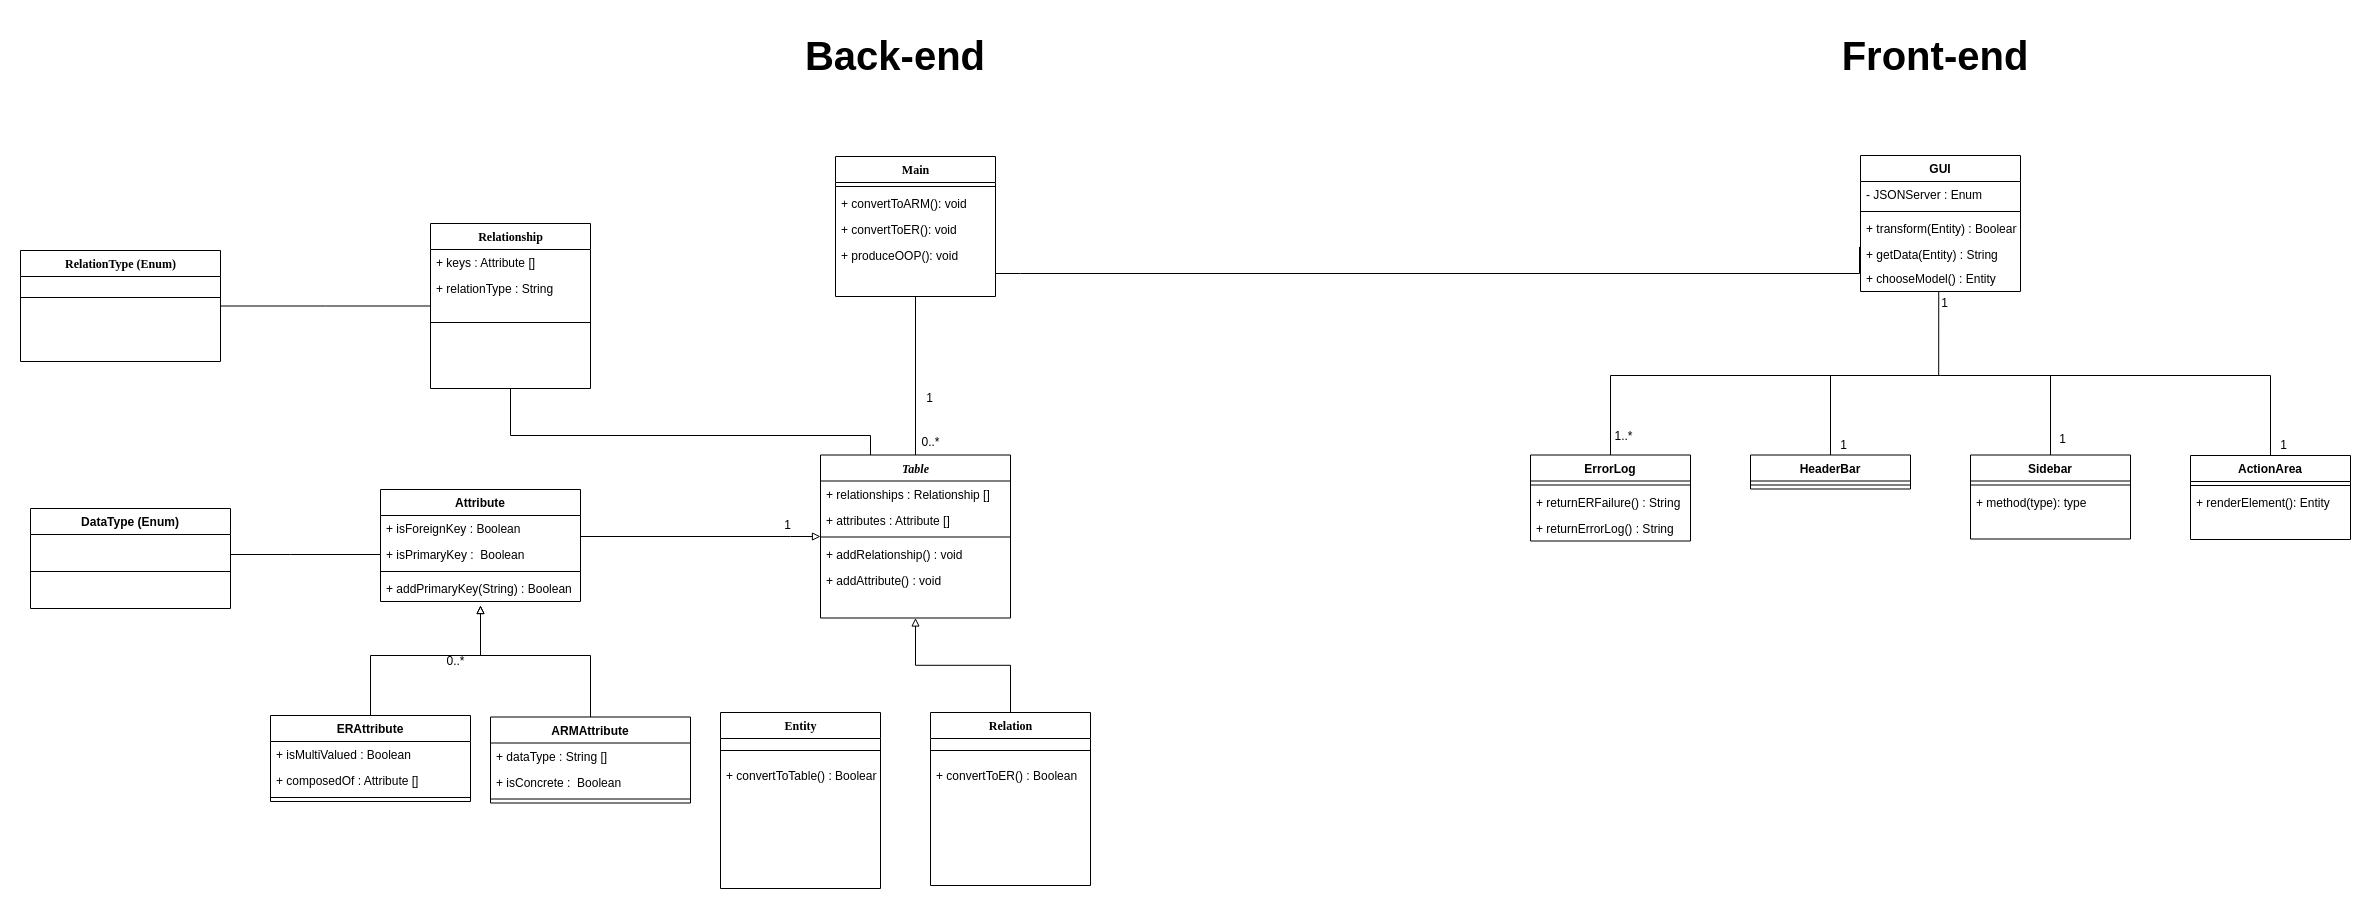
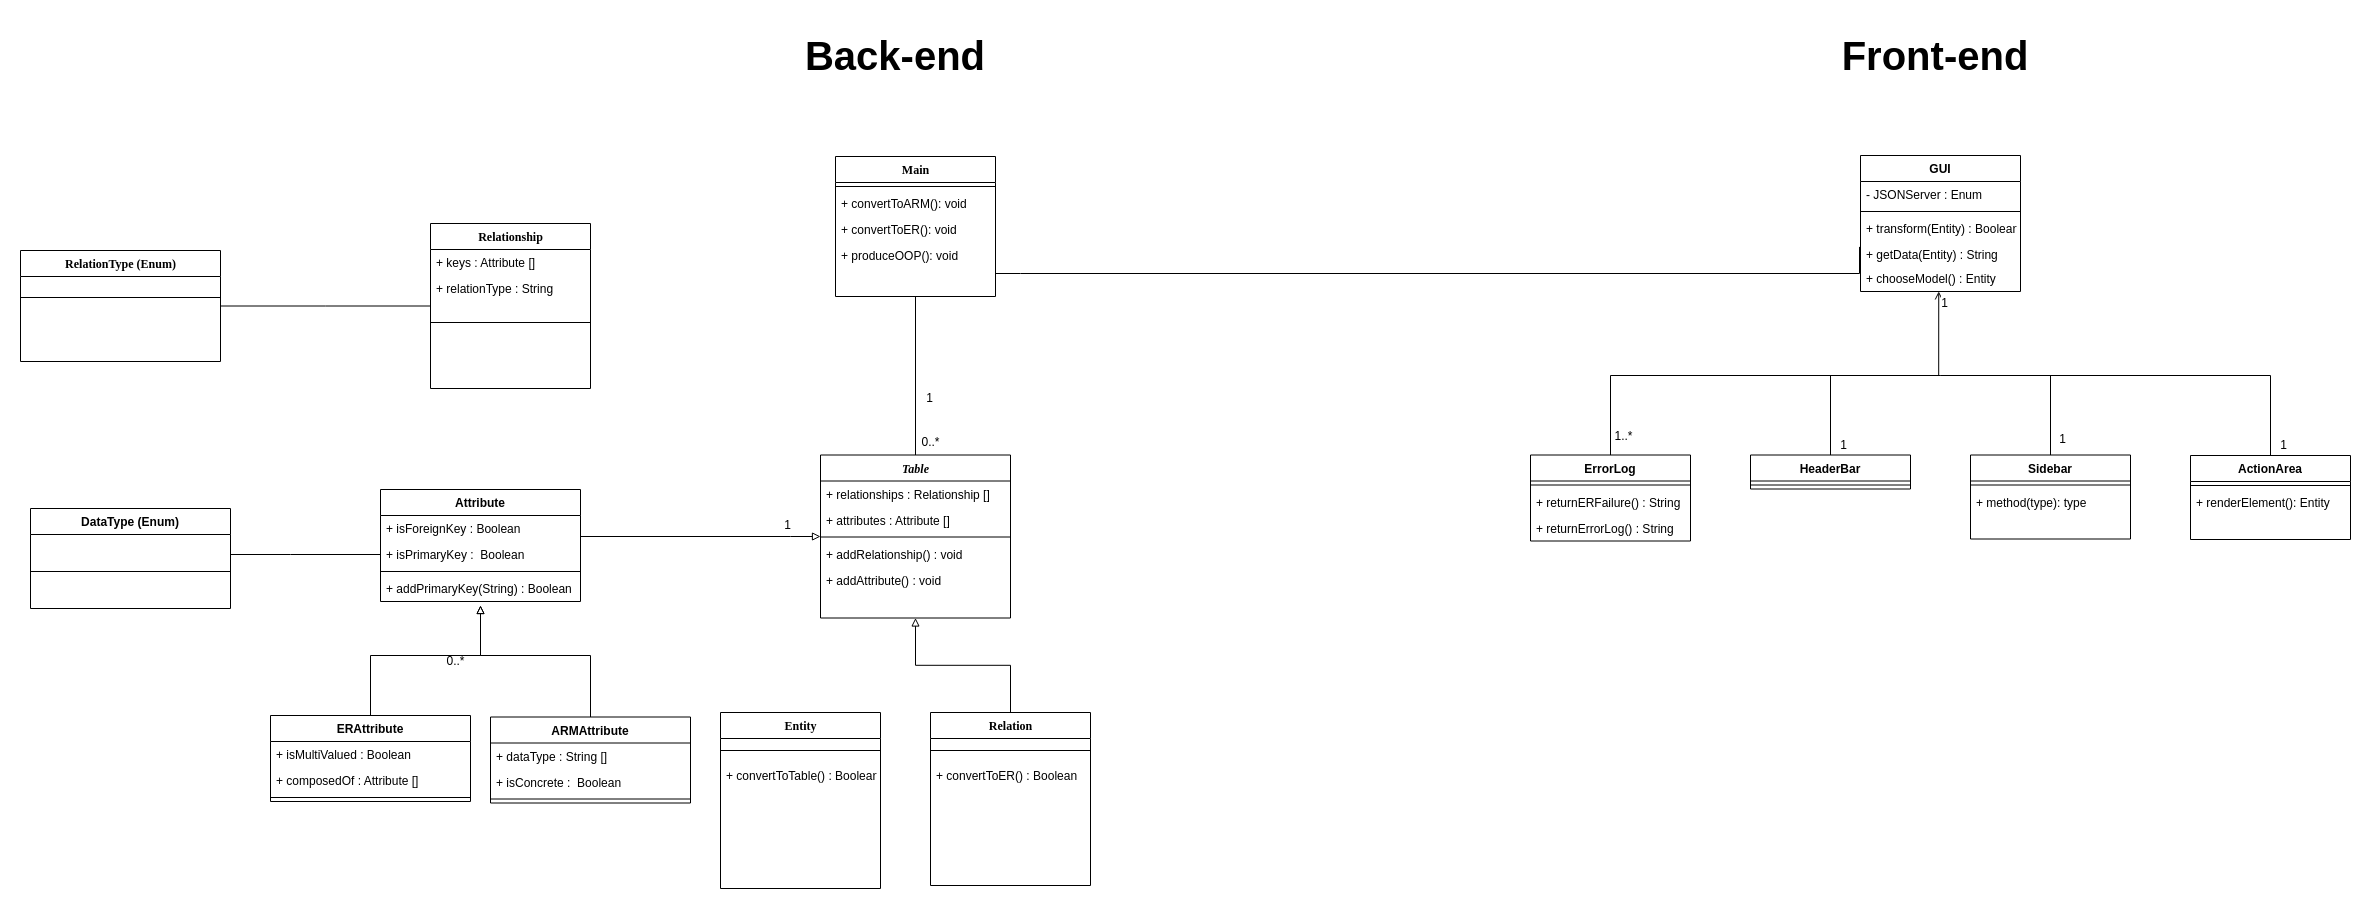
edge "+ chooseModel() : Entity" -- "ErrorLog": arrowhead none -> open
edge "Relationship" -- "Table": removed
